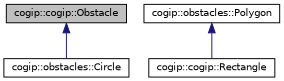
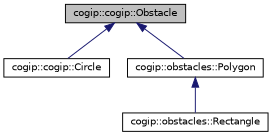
edge "cogip::obstacles::Polygon" -> "cogip::cogip::Obstacle": added
node "cogip::obstacles::Circle": label "cogip::obstacles::Circle" -> "cogip::cogip::Circle"
node "cogip::cogip::Rectangle": label "cogip::cogip::Rectangle" -> "cogip::obstacles::Rectangle"
